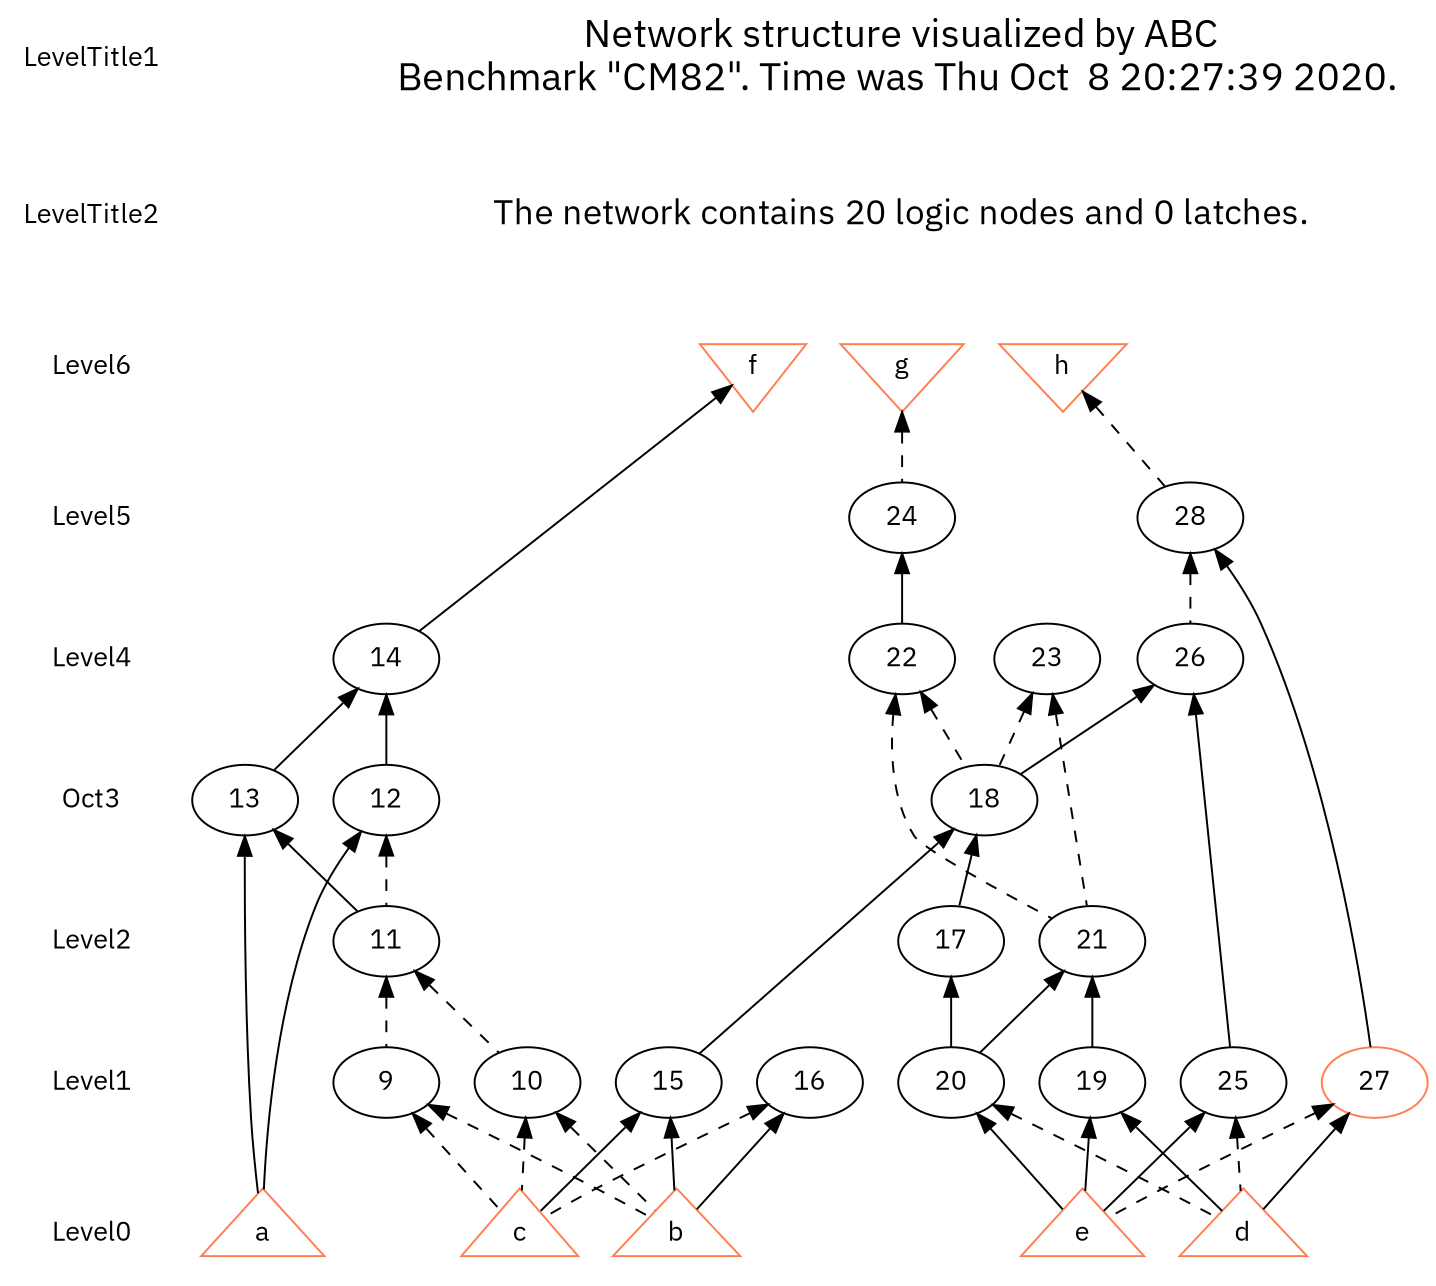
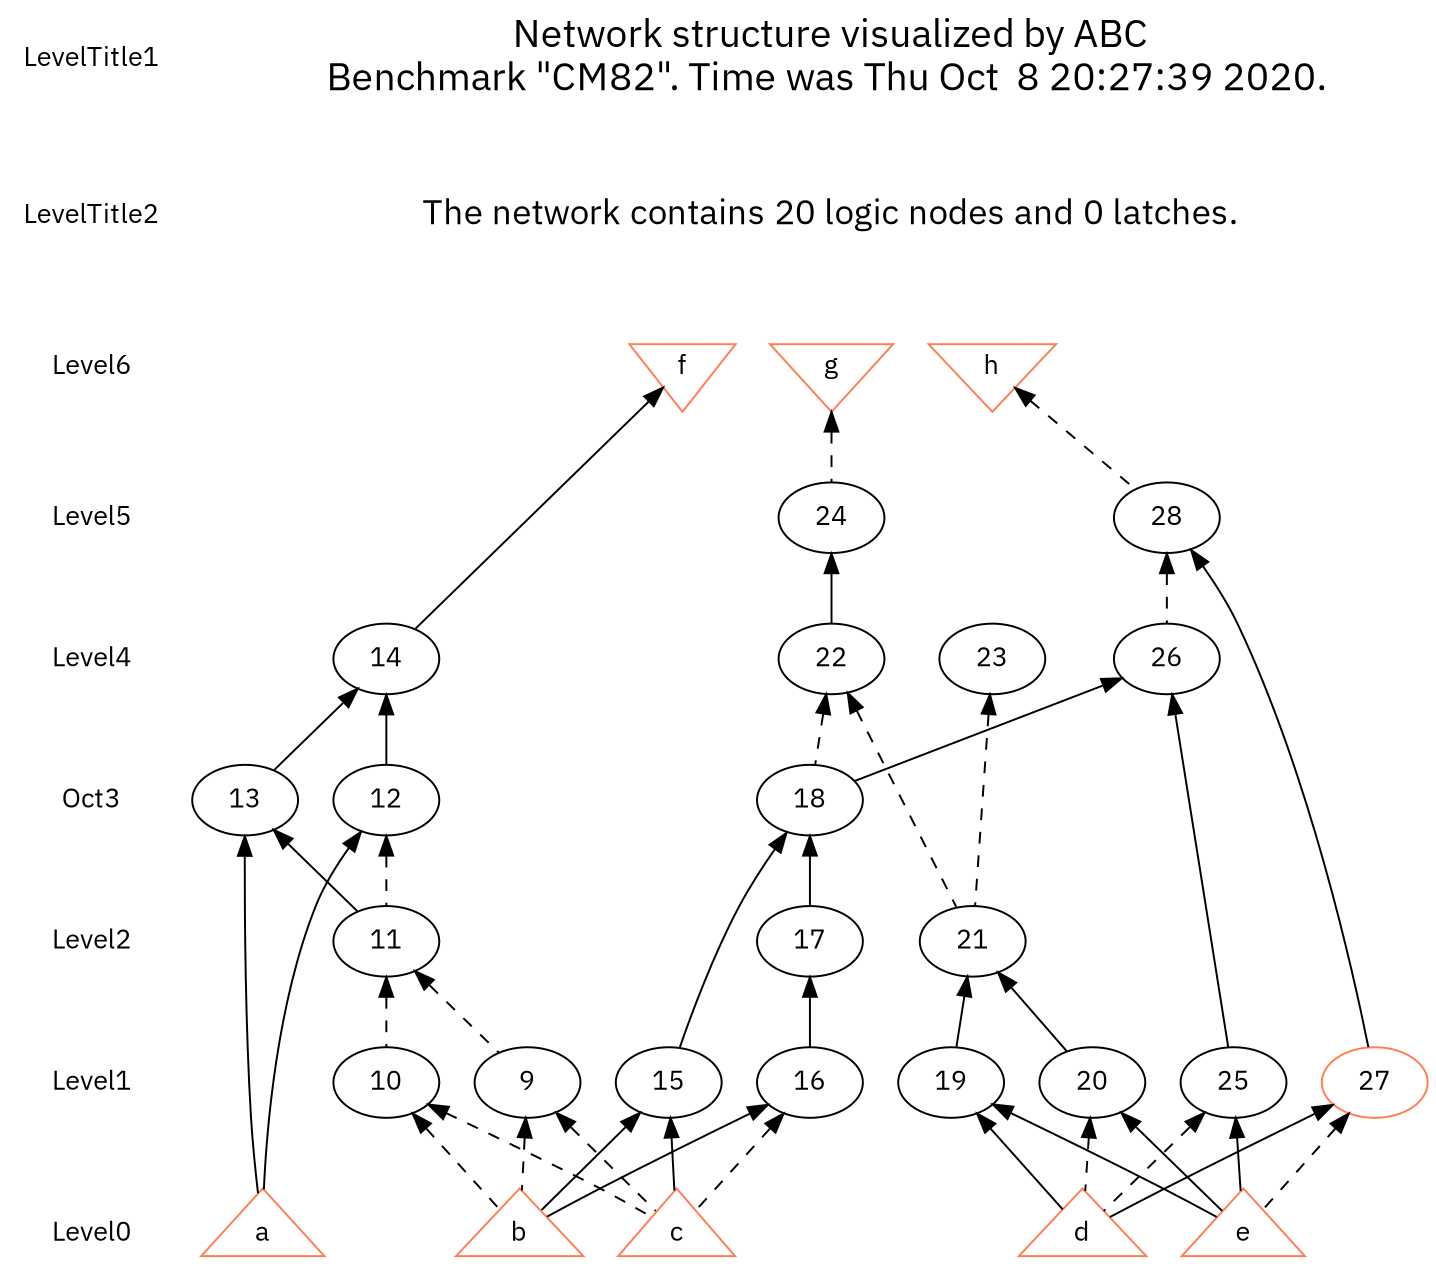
edge "18" -> "23": removed
edge "20" -> "17": now "16" -> "17"
